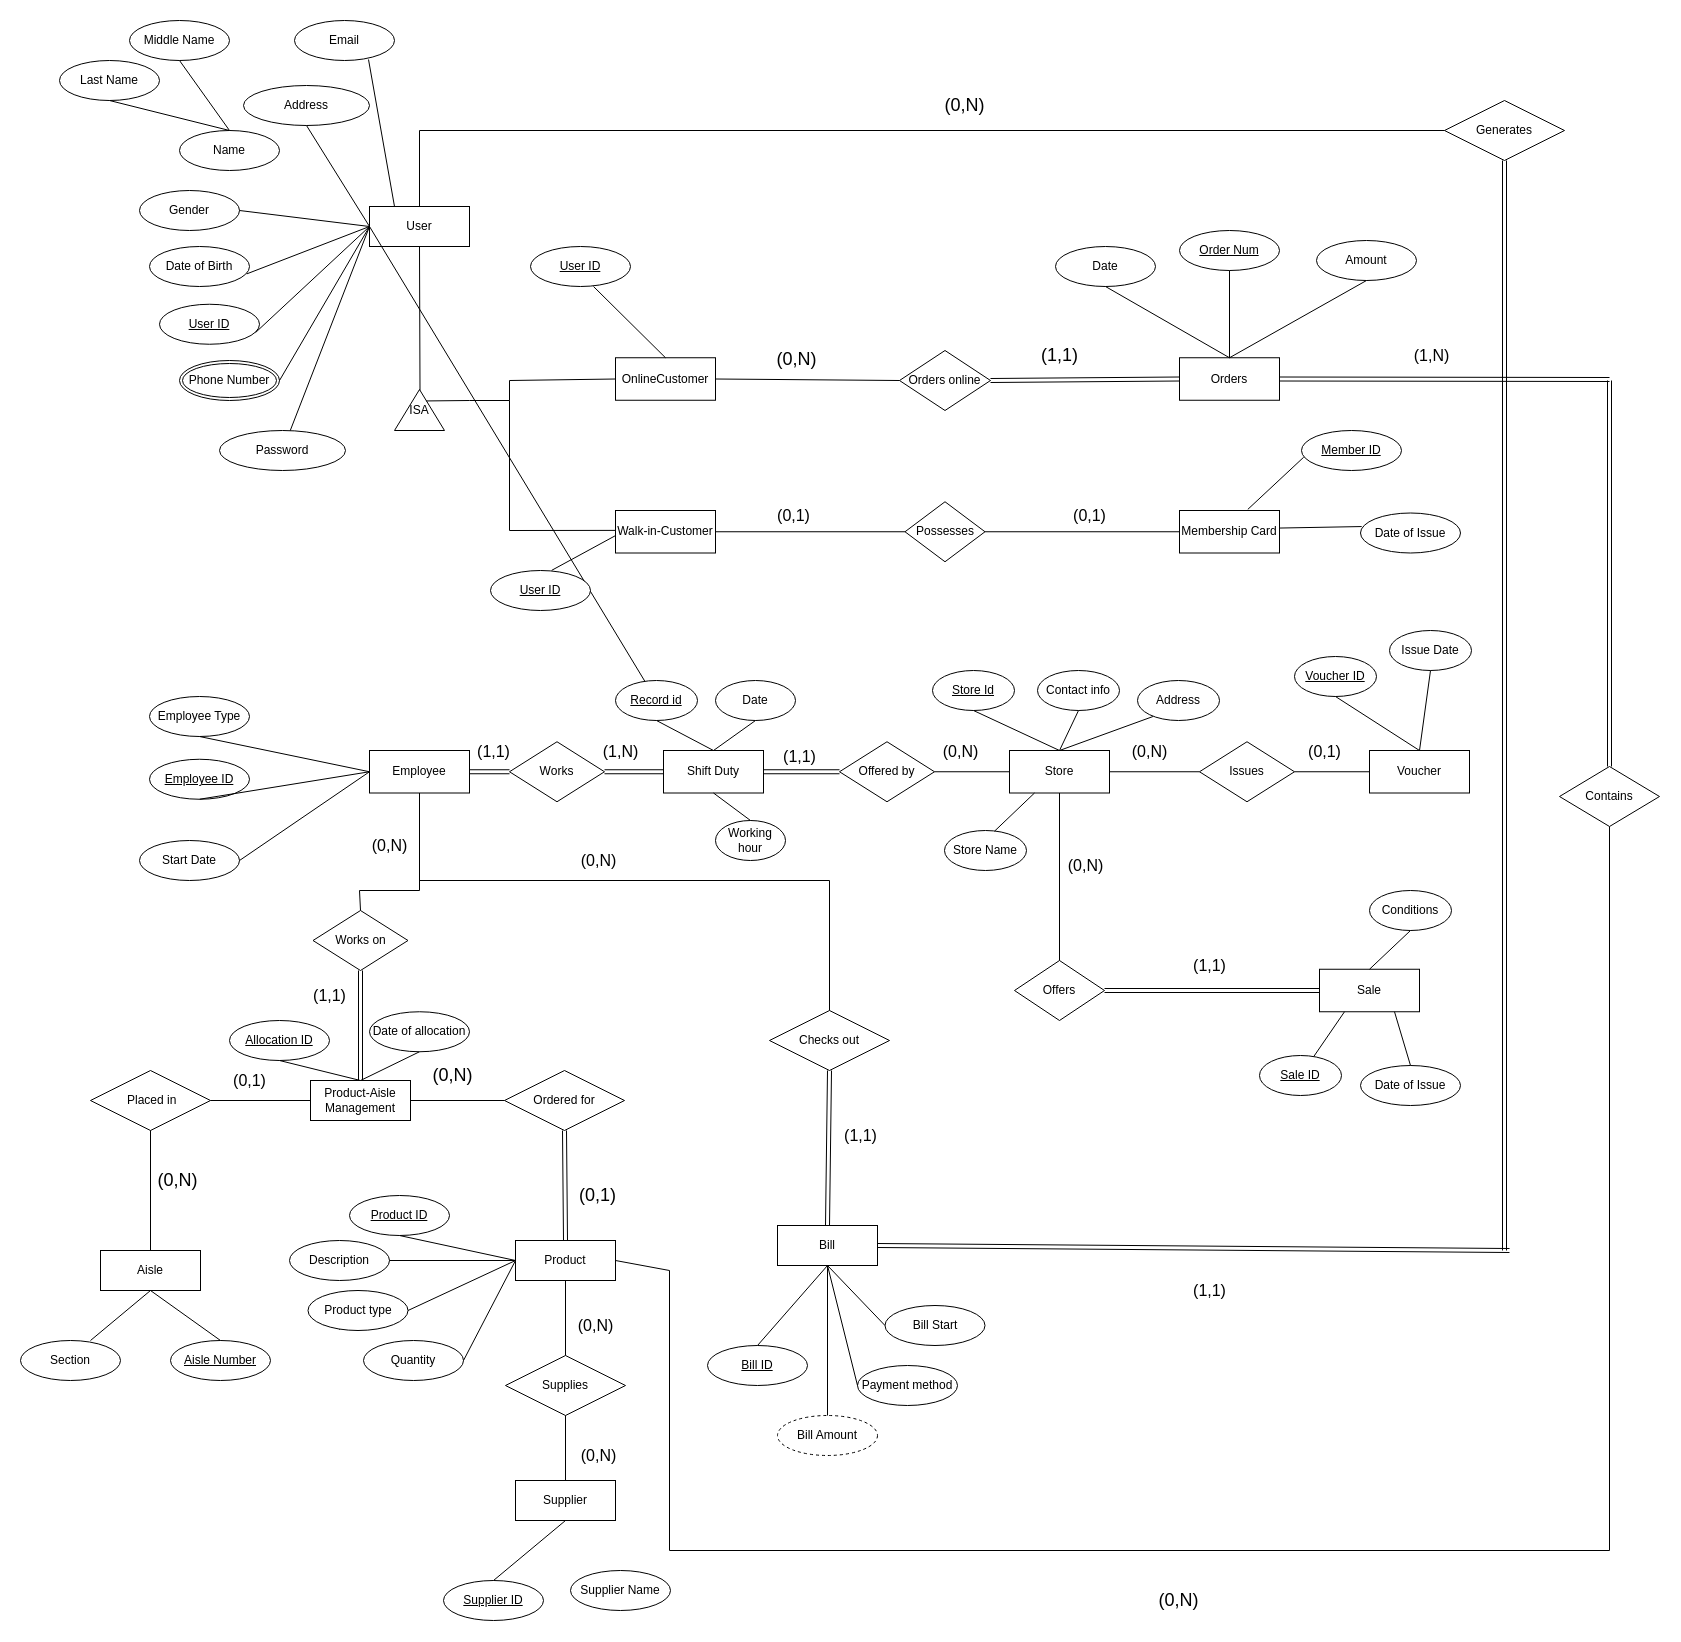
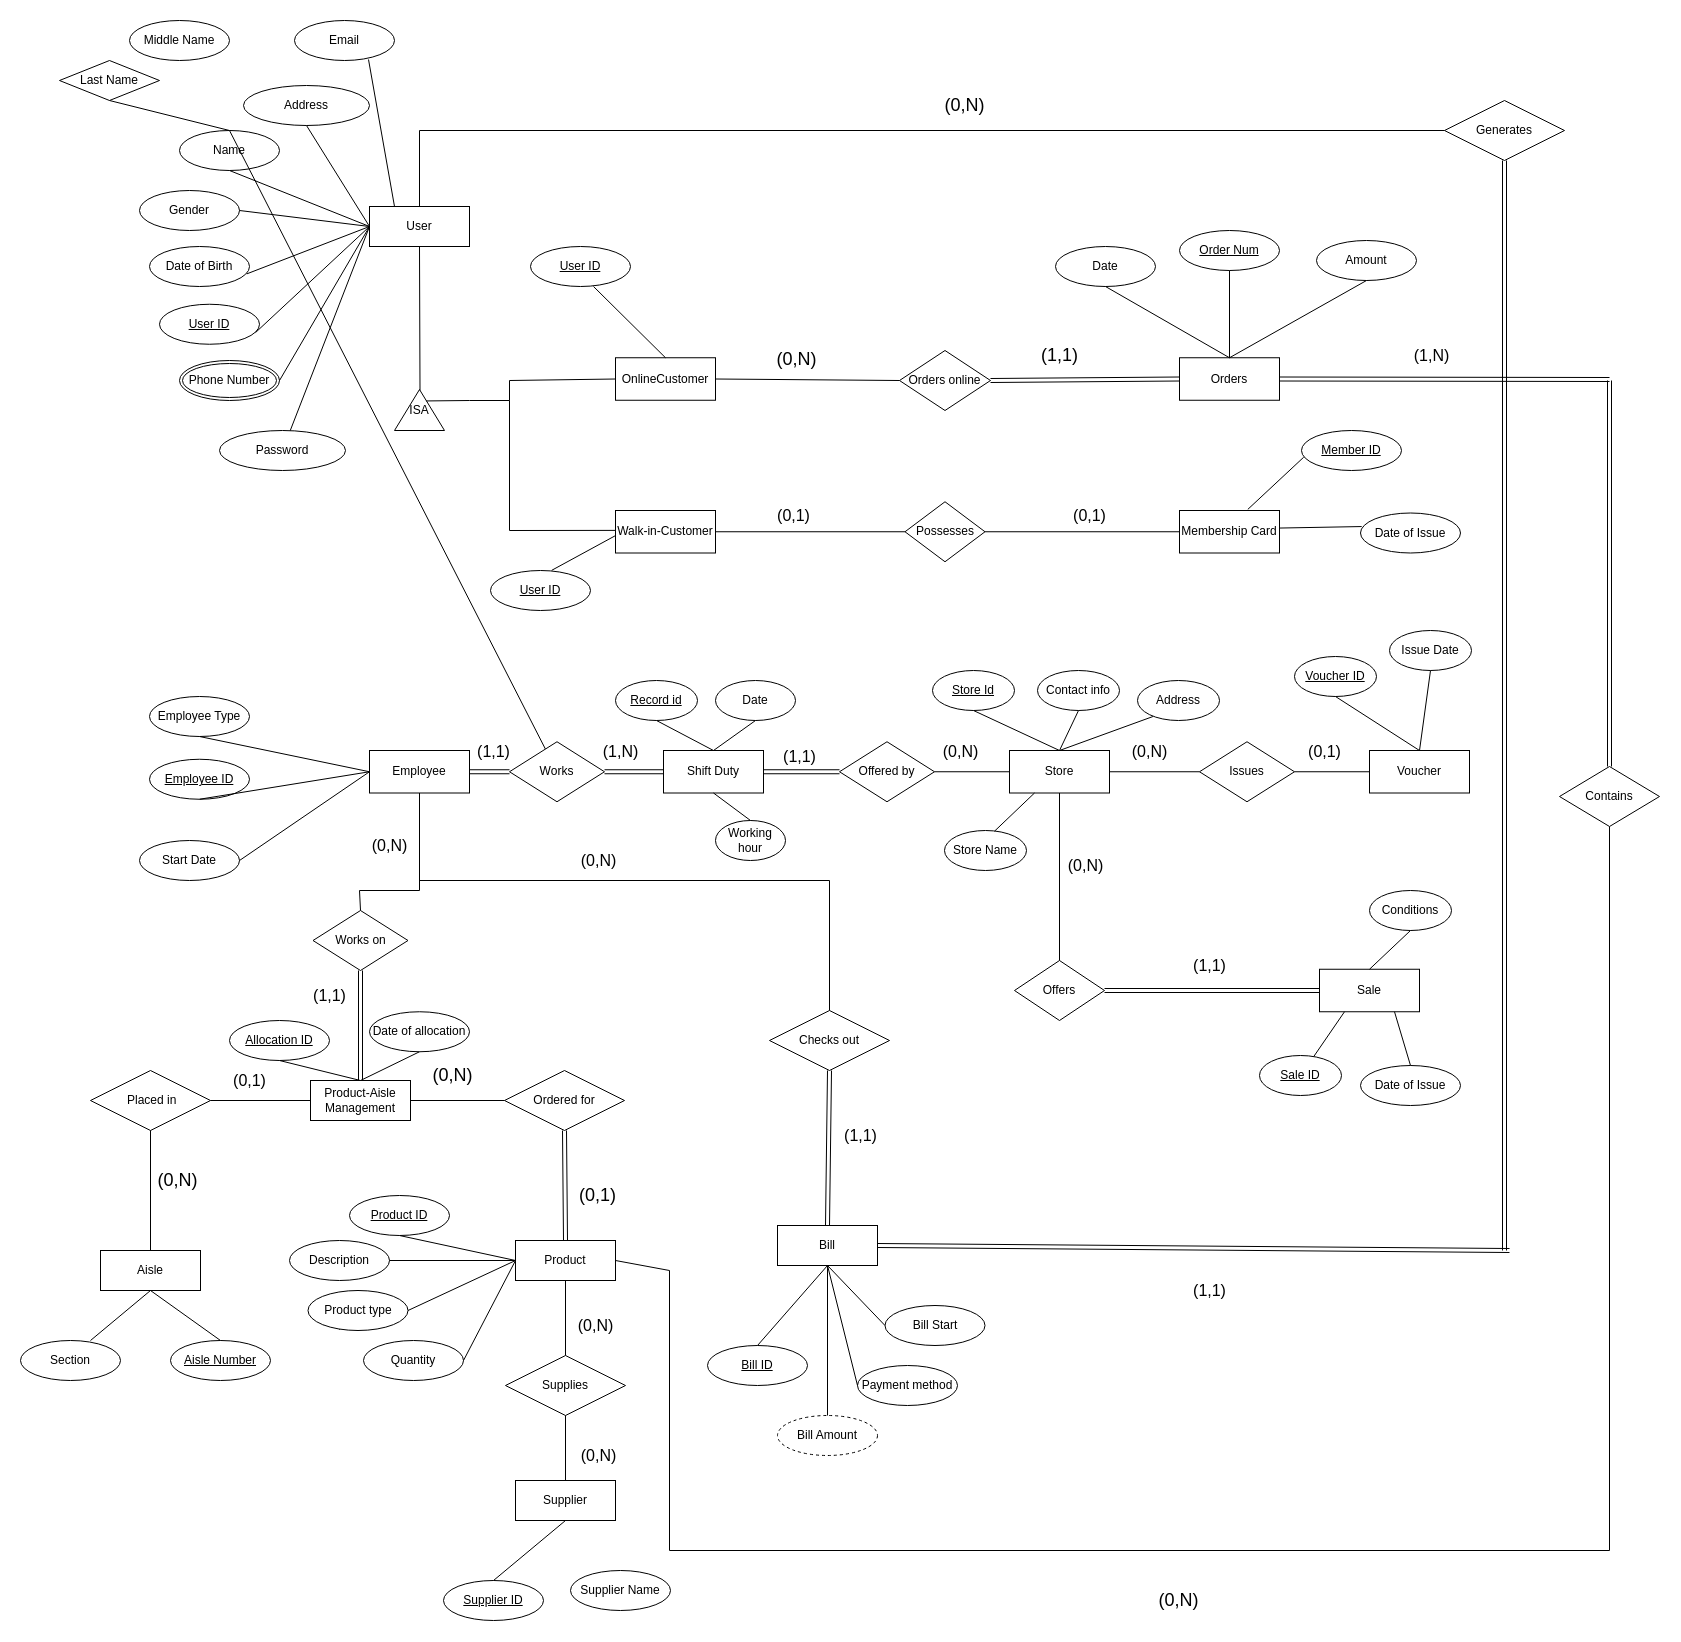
node "Last Name": shape ellipse -> diamond
edge "Middle Name" -- "Name": now "Works" -- "Name"
edge "User" -- "Record id": now "User" -- "Name"
